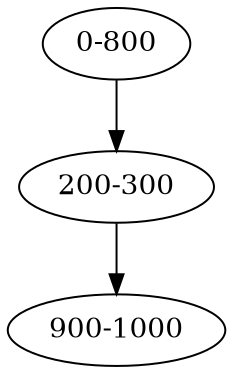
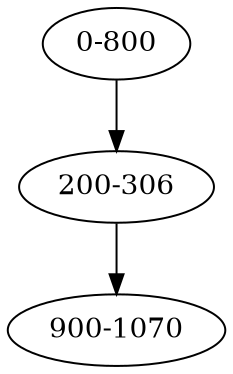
node "200-300": label "200-300" -> "200-306"
node "900-1000": label "900-1000" -> "900-1070"
